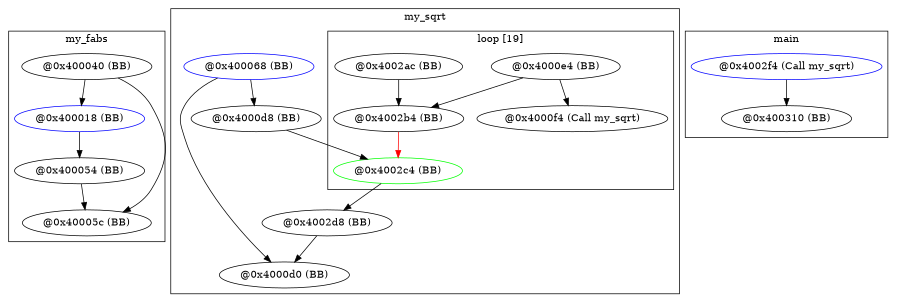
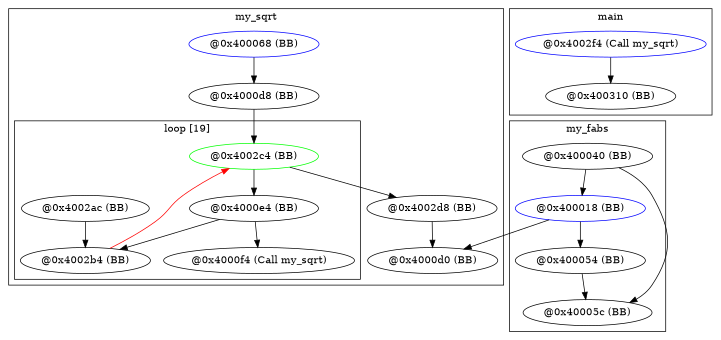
edge "@0x400068 (BB)" -> "@0x4000d0 (BB)": now "@0x400018 (BB)" -> "@0x4000d0 (BB)"
edge "@0x4002c4 (BB)" -> "@0x4000e4 (BB)": added
